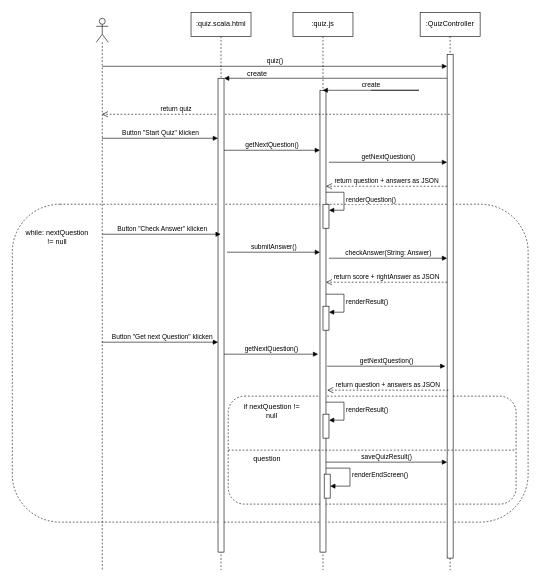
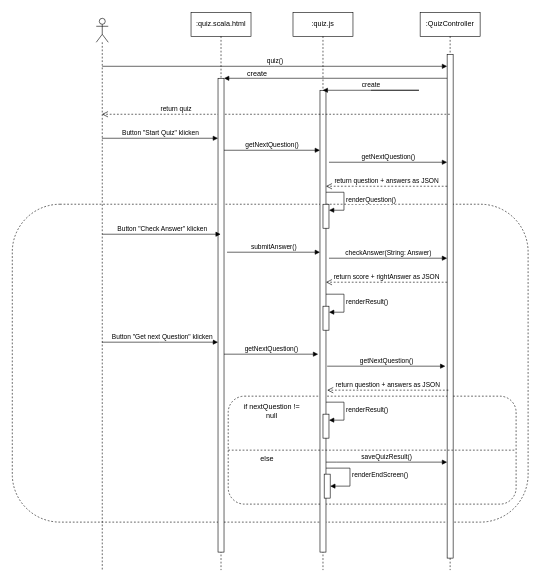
node "while: nextQuestion != null": removed
node "question": label "question" -> "else"
